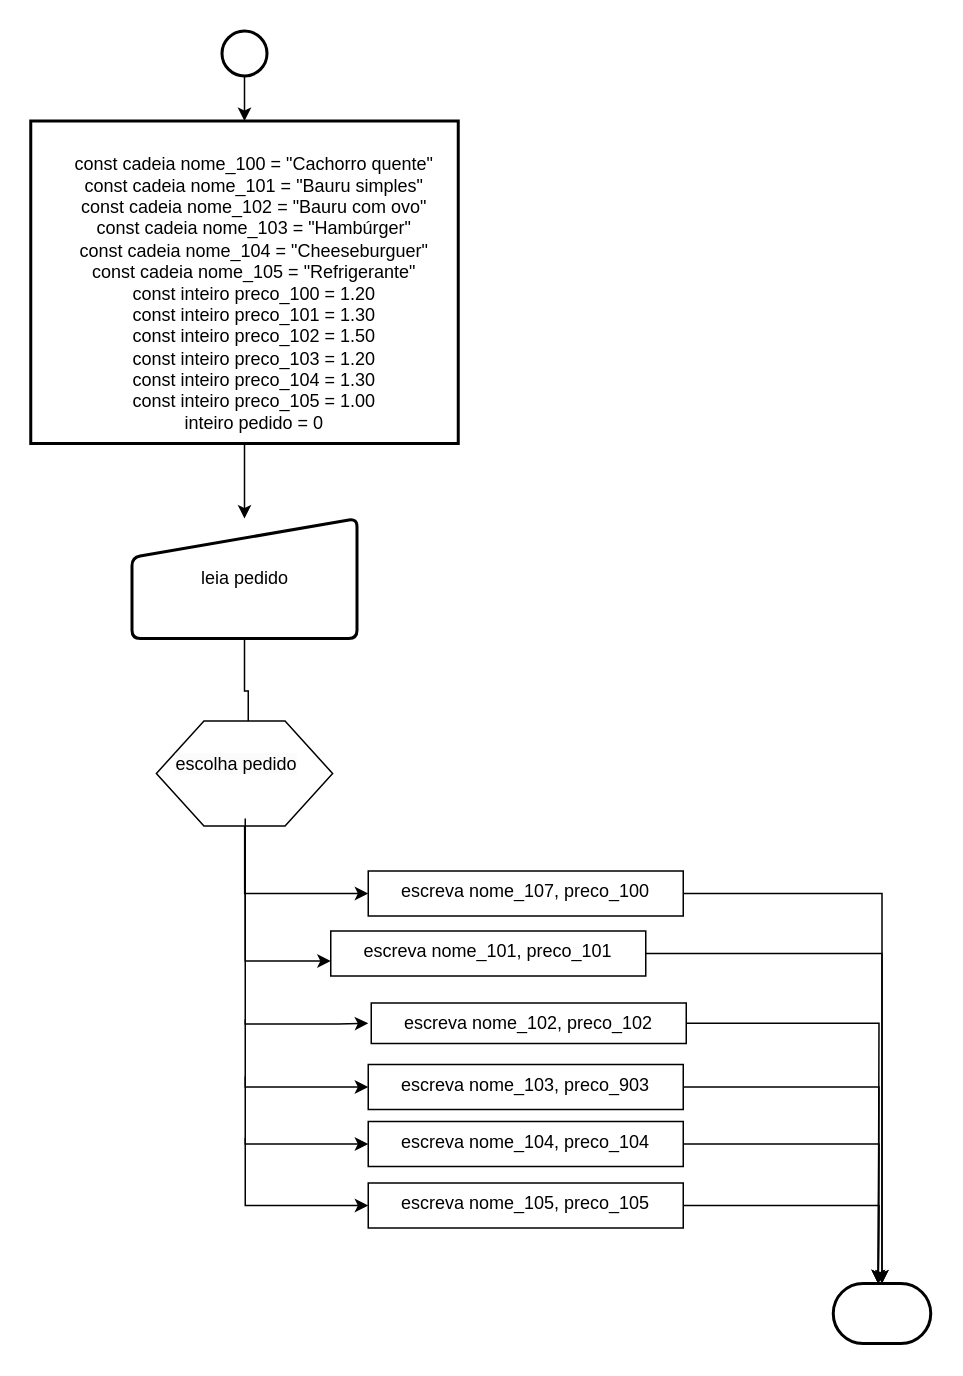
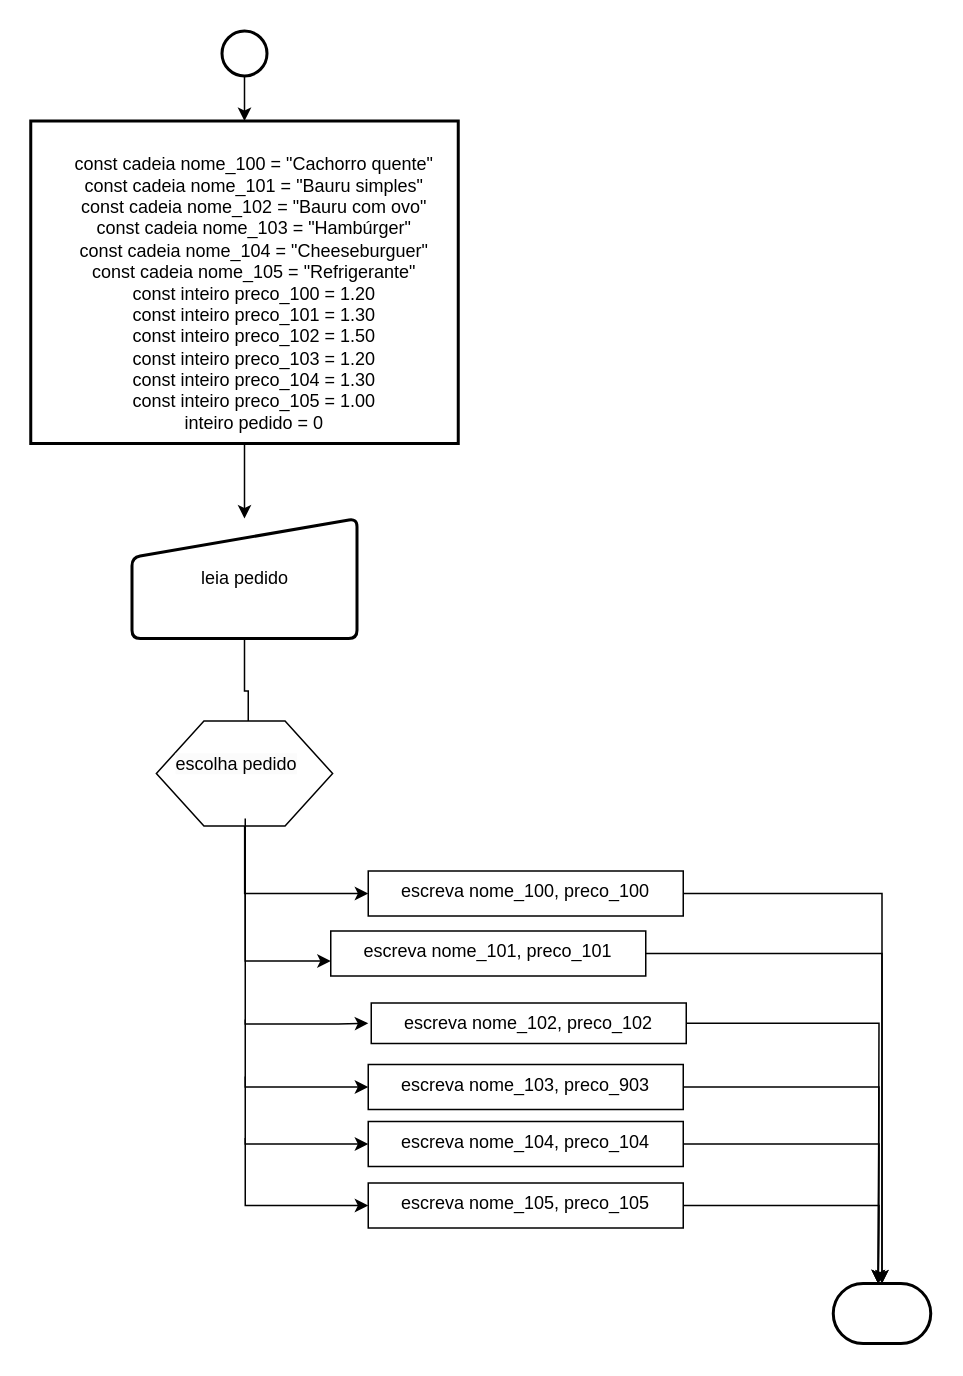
node "escreva nome_107, preco_100": label "escreva nome_107, preco_100" -> "escreva nome_100, preco_100"
